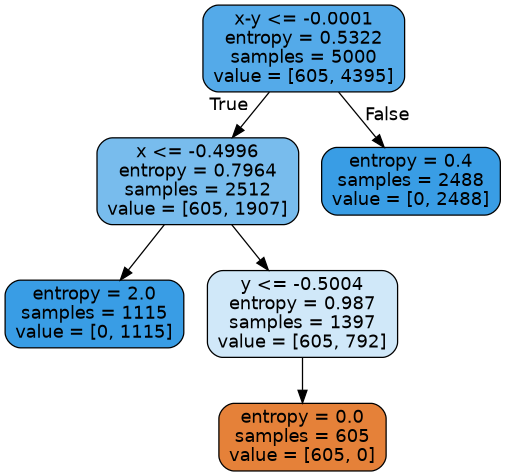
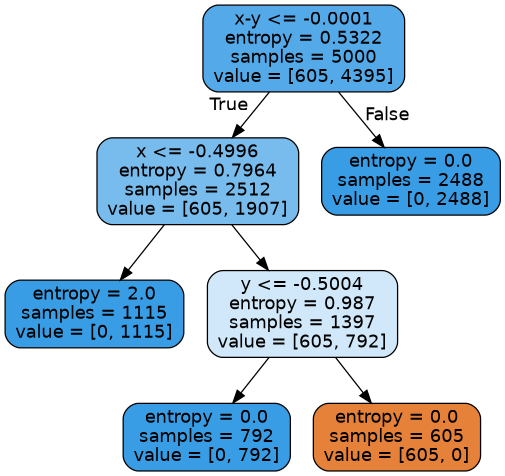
node "entropy = 0.4 samples = 2488 value = [0, 2488]": label "entropy = 0.4 samples = 2488 value = [0, 2488]" -> "entropy = 0.0 samples = 2488 value = [0, 2488]"
node "entropy = 0.0 samples = 792 value = [0, 792]": added
